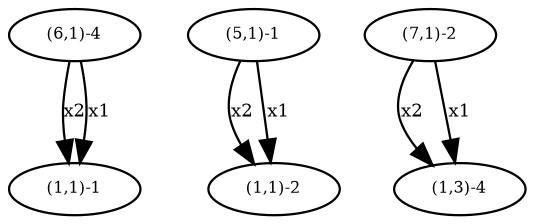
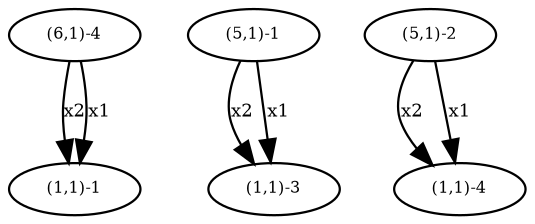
node "(7,1)-2": label "(7,1)-2" -> "(5,1)-2"
node "(1,1)-2": label "(1,1)-2" -> "(1,1)-3"
node "(1,3)-4": label "(1,3)-4" -> "(1,1)-4"
